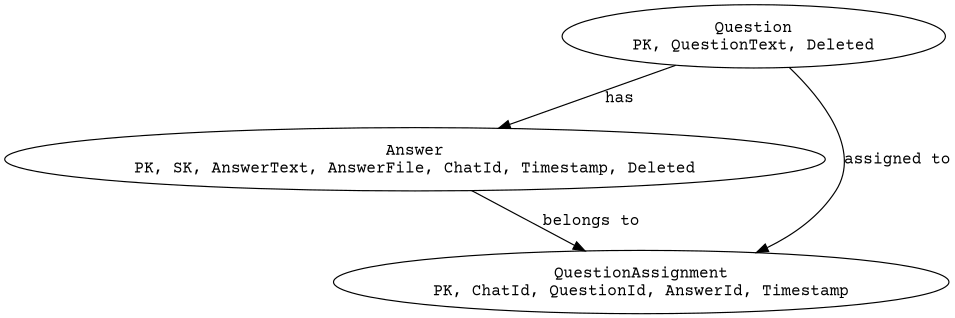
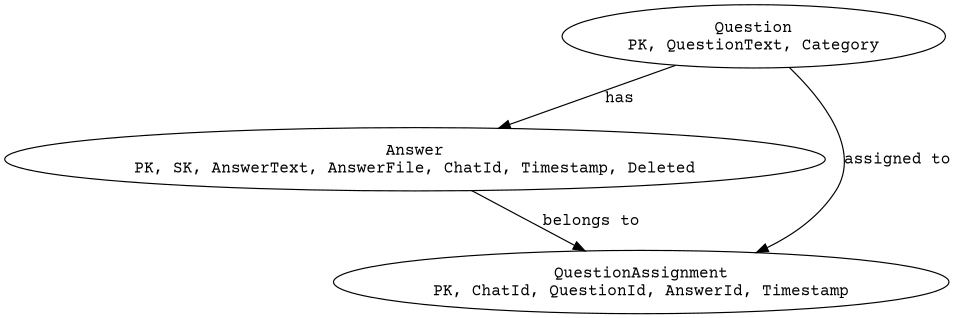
node "Question PK, QuestionText, Deleted": label "Question PK, QuestionText, Deleted" -> "Question PK, QuestionText, Category"
